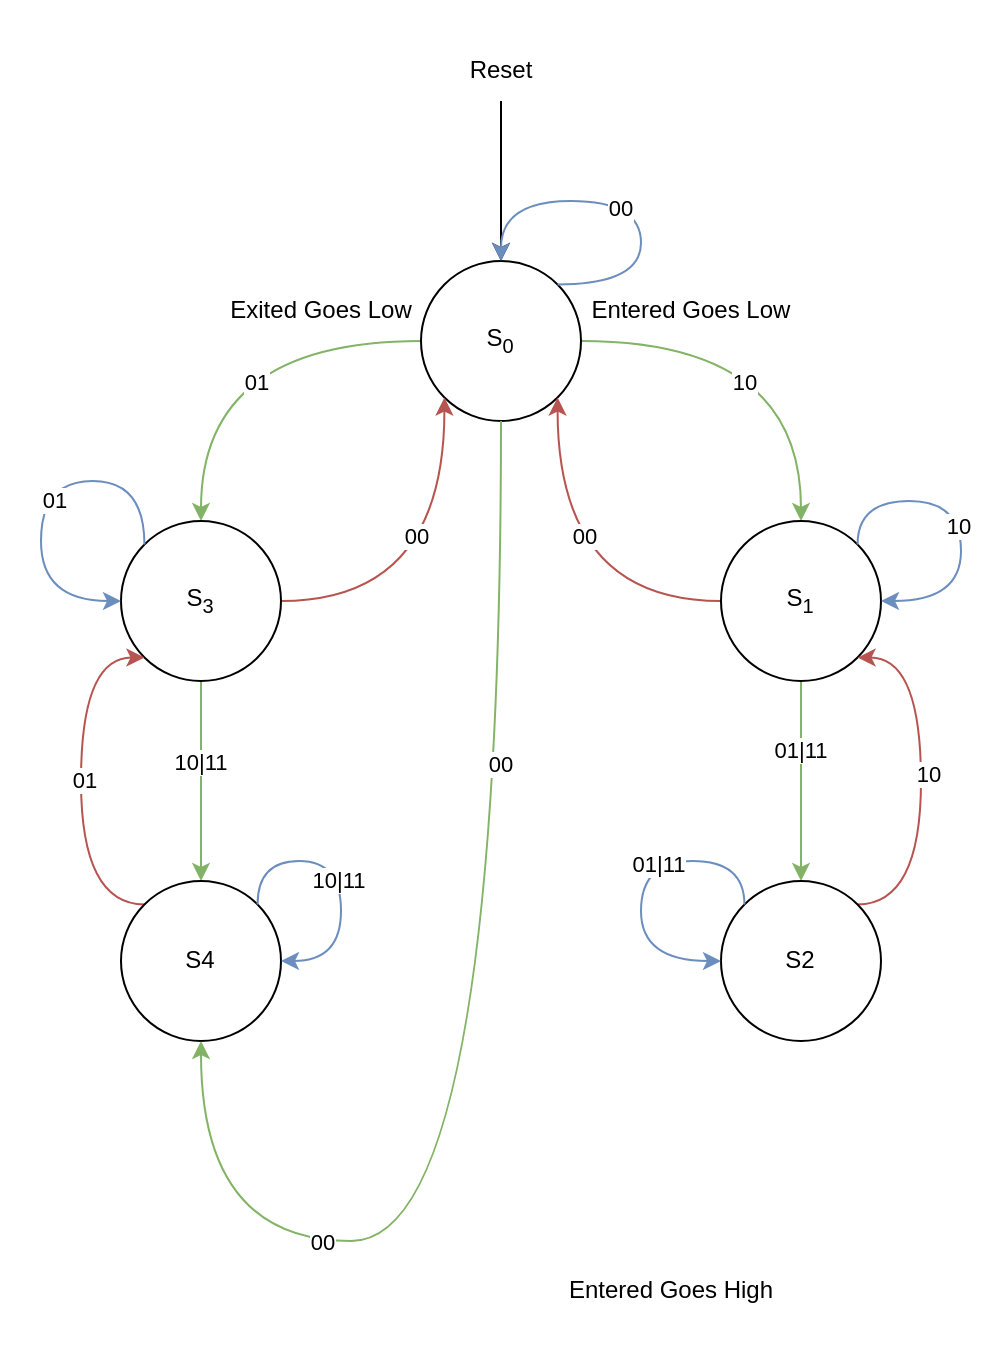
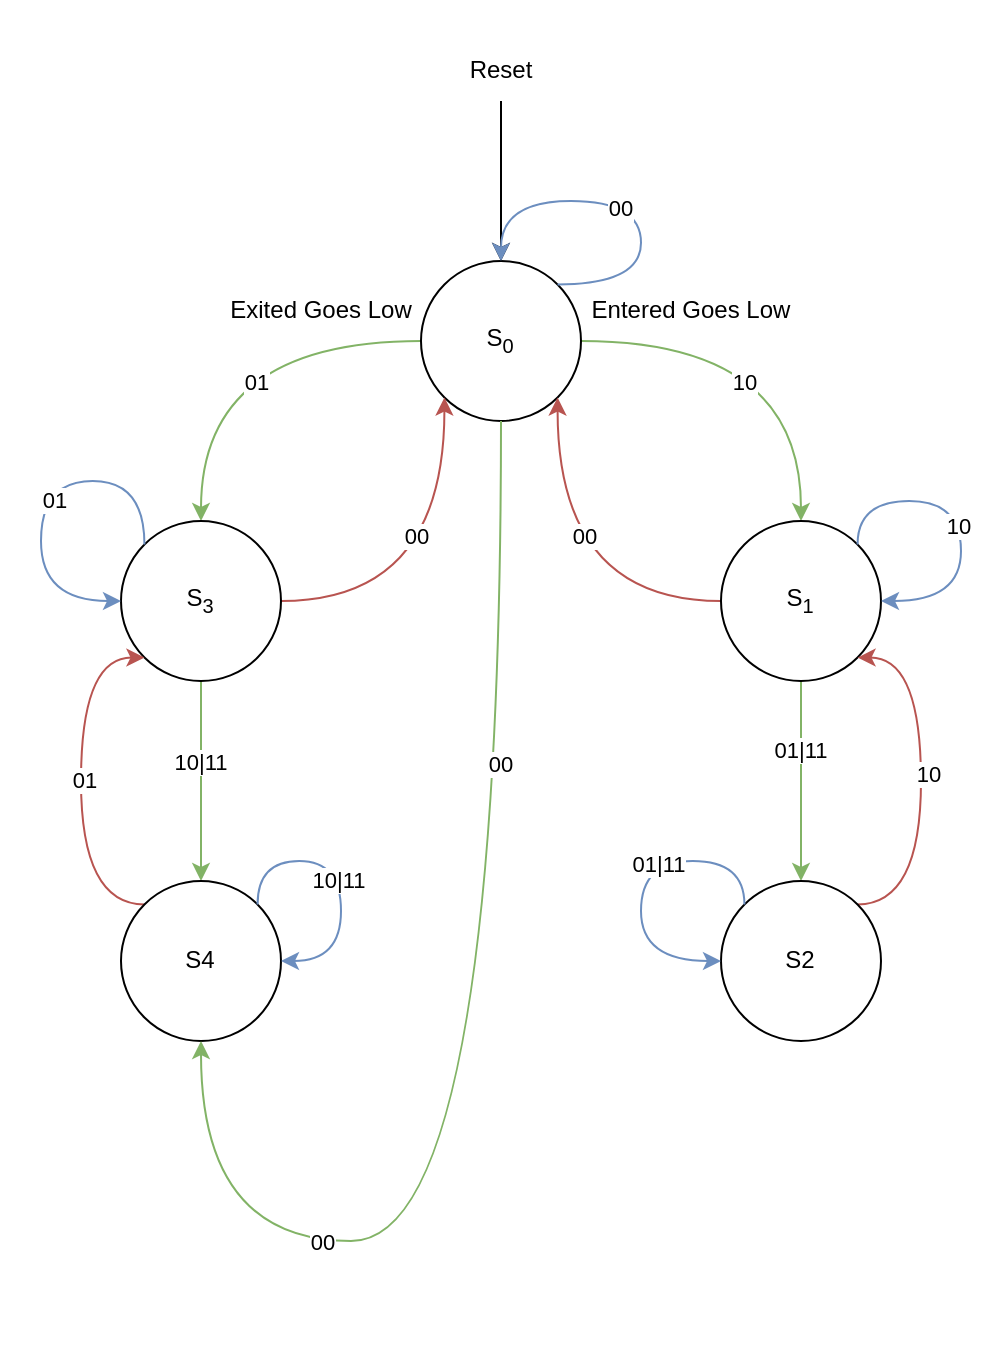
node "Entered Goes High": removed
